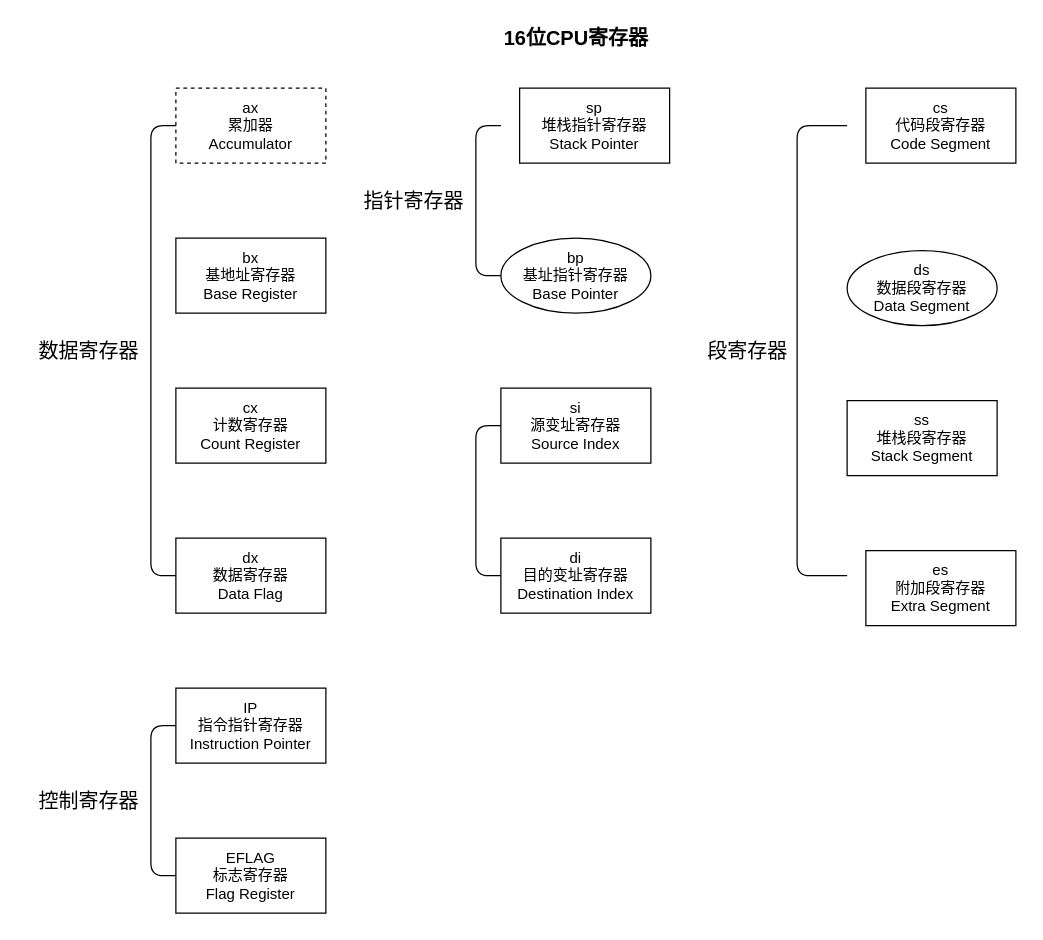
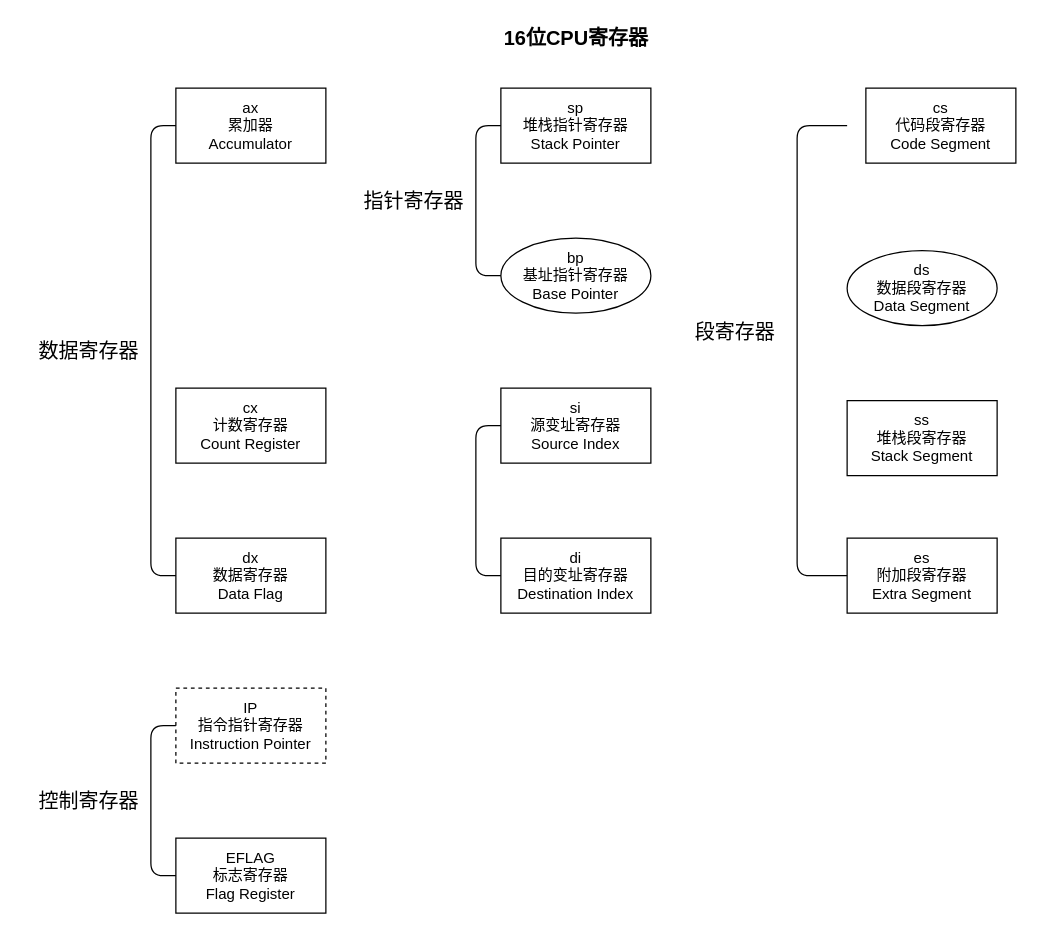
node "ax 累加器 Accumulator": style dashed -> solid
node "sp 堆栈指针寄存器 Stack Pointer": moved (594, 126) -> (576, 126)
node "bx 基地址寄存器 Base Register": removed
node "段寄存器": moved (747, 351) -> (734, 332)
node "es 附加段寄存器 Extra Segment": moved (941, 588) -> (922, 576)
node "IP 指令指针寄存器 Instruction Pointer": style solid -> dashed
